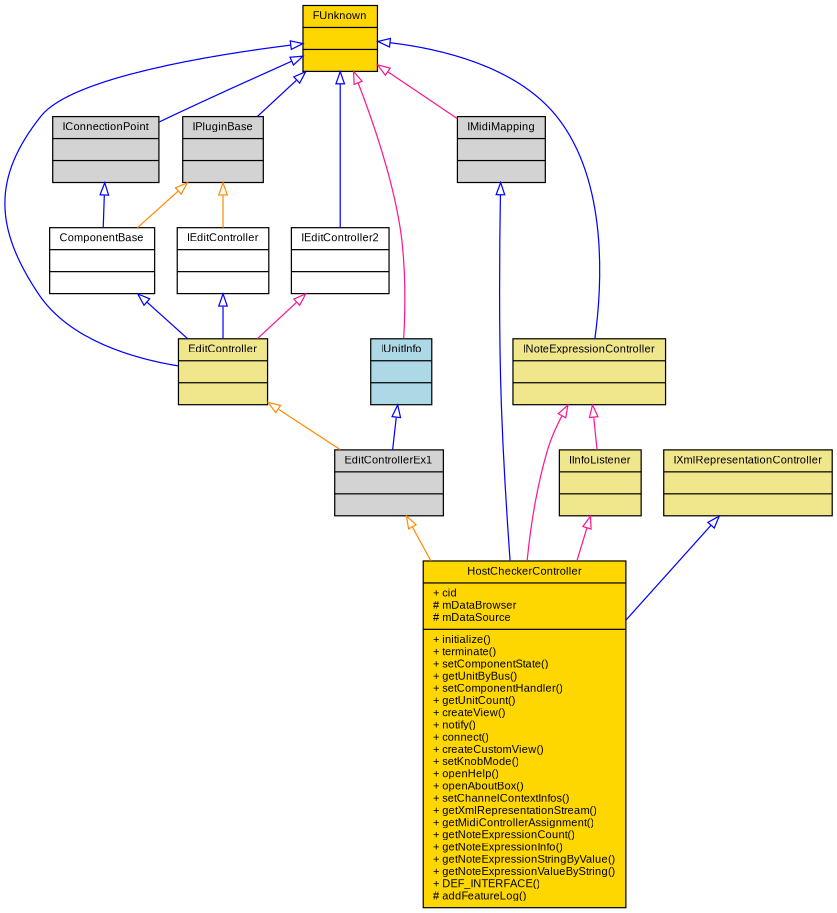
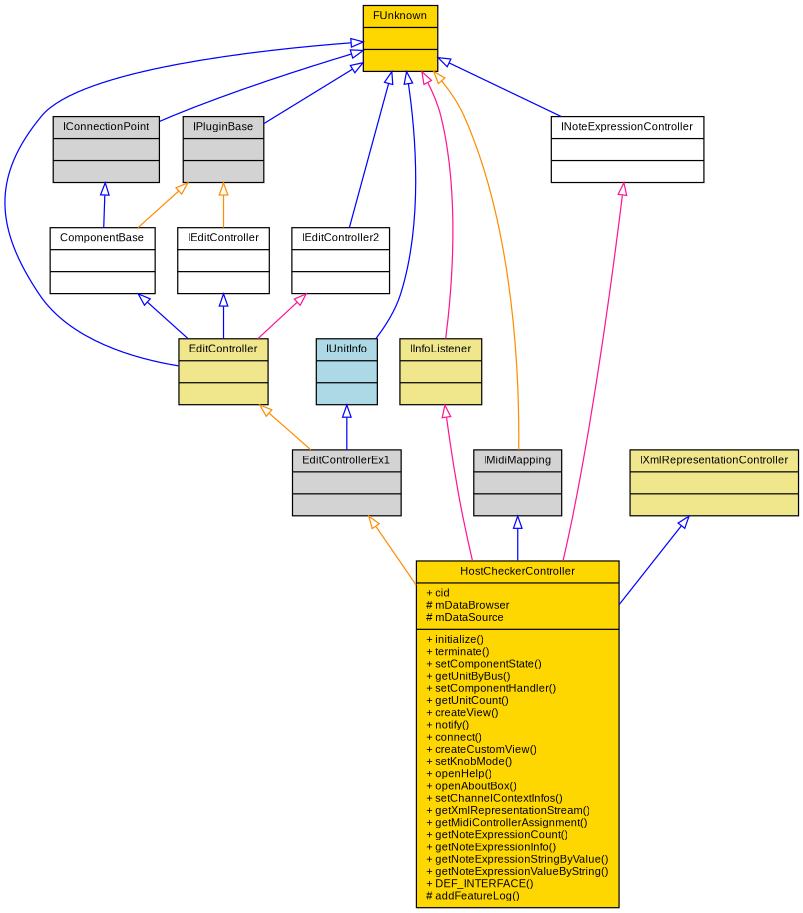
edge "IMidiMapping" -> "FUnknown": color deeppink -> darkorange
edge "IUnitInfo" -> "FUnknown": color deeppink -> blue
node "INoteExpressionController": fillcolor khaki -> white
edge "IInfoListener" -> "INoteExpressionController": now "IInfoListener" -> "FUnknown"
